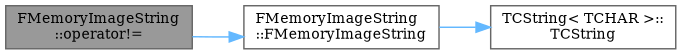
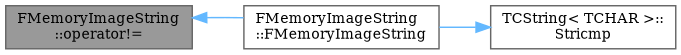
node "TCString< TCHAR >:: TCString": label "TCString< TCHAR >:: TCString" -> "TCString< TCHAR >:: Stricmp"
edge "FMemoryImageString ::operator!=" -> "FMemoryImageString ::FMemoryImageString": reversed
